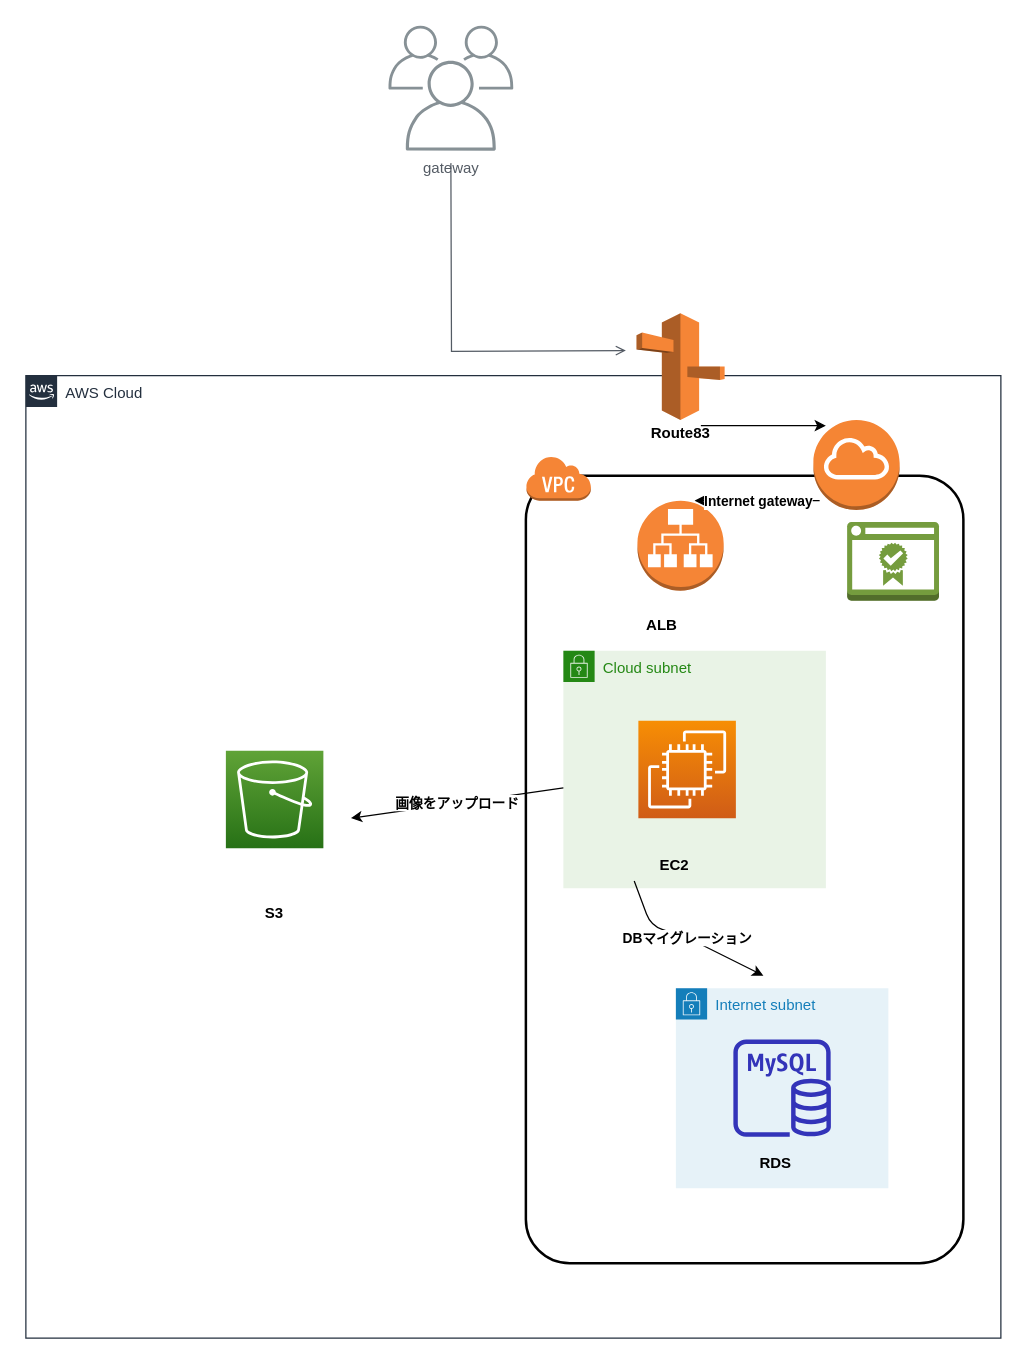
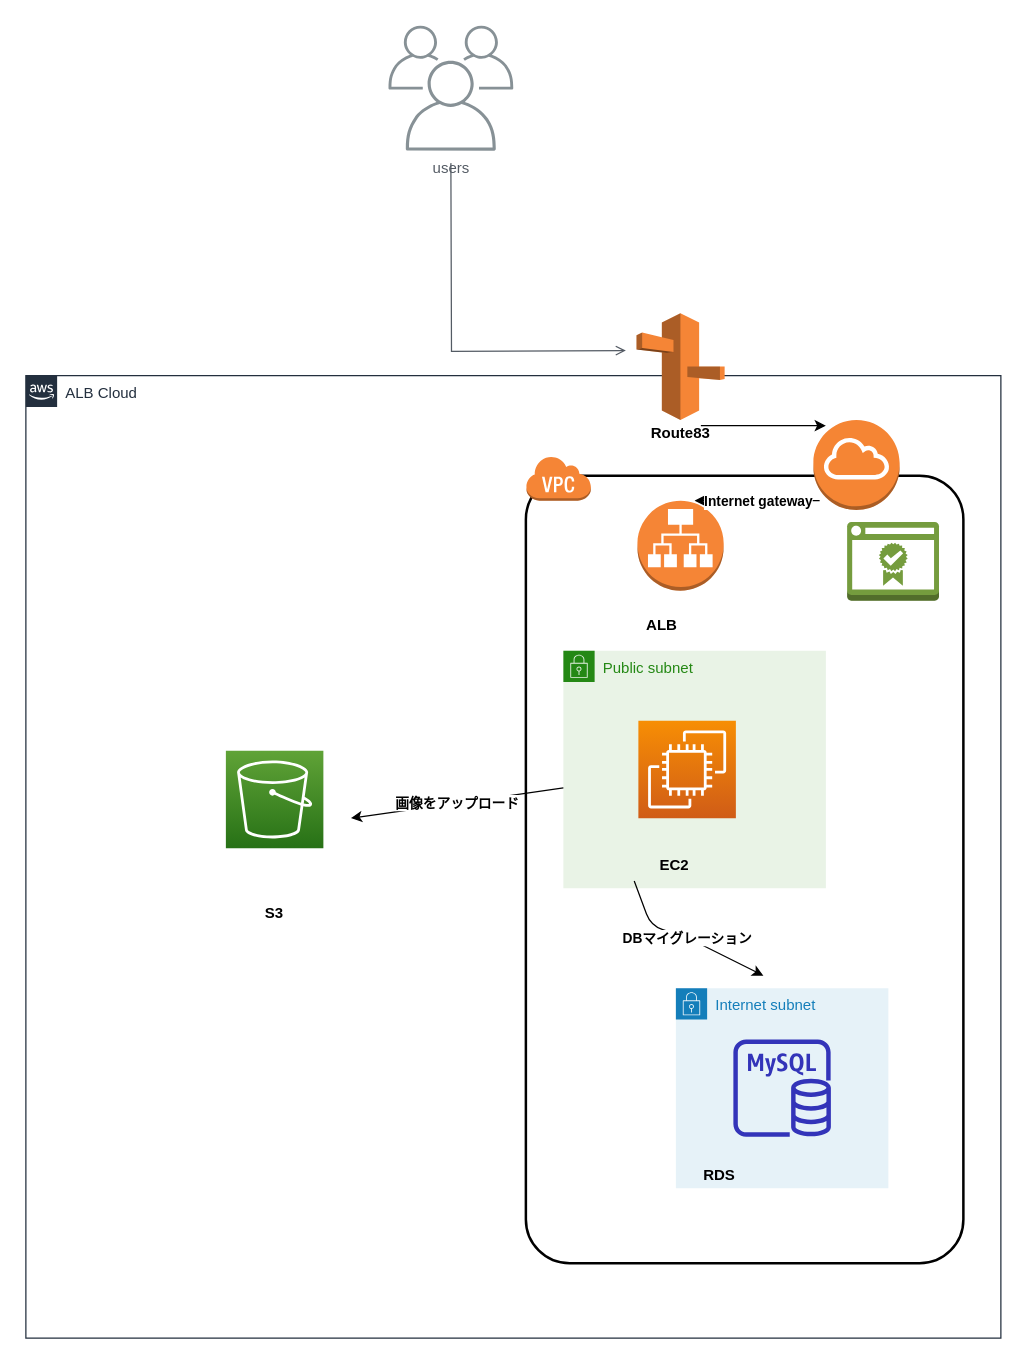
node "gateway": label "gateway" -> "users"
node "AWS Cloud": label "AWS Cloud" -> "ALB Cloud"
node "Cloud subnet": label "Cloud subnet" -> "Public subnet"
node "RDS": moved (776, 1163) -> (719, 1176)
